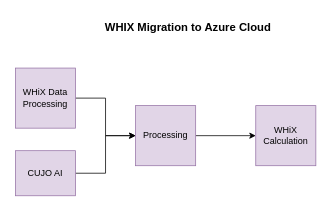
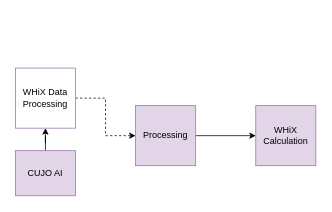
node "WHIX Migration to Azure Cloud": removed
node "WHiX Data Processing": fillcolor #e1d5e7 -> #ffffff
edge "WHiX Data Processing" -> "Processing": style solid -> dashed
edge "CUJO AI" -> "Processing": now "CUJO AI" -> "WHiX Data Processing"
